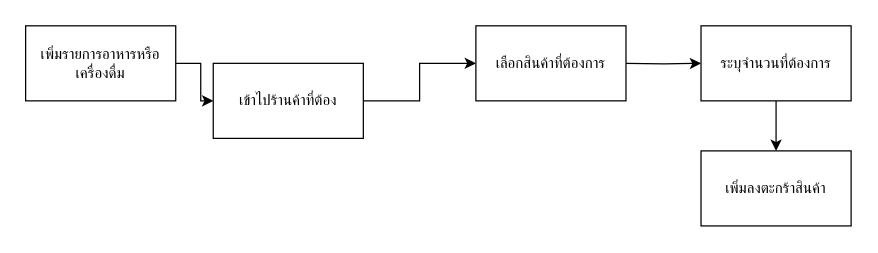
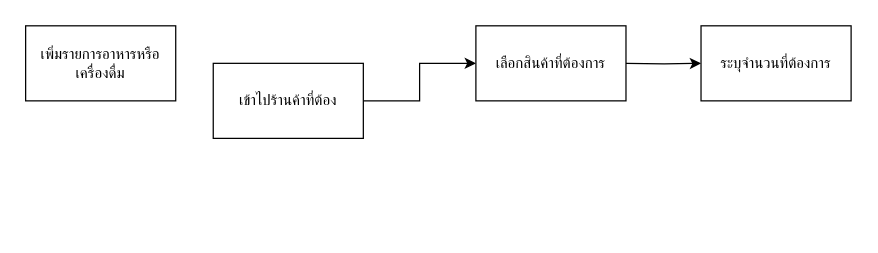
edge "เพิ่มรายการอาหารหรือเครื่องดื่ม" -> "เข้าไปร้านค้าที่ต้อง": removed
edge "ระบุจำนวนที่ต้องการ" -> "เพิ่มลงตะกร้าสินค้า": removed
node "เพิ่มลงตะกร้าสินค้า": removed
